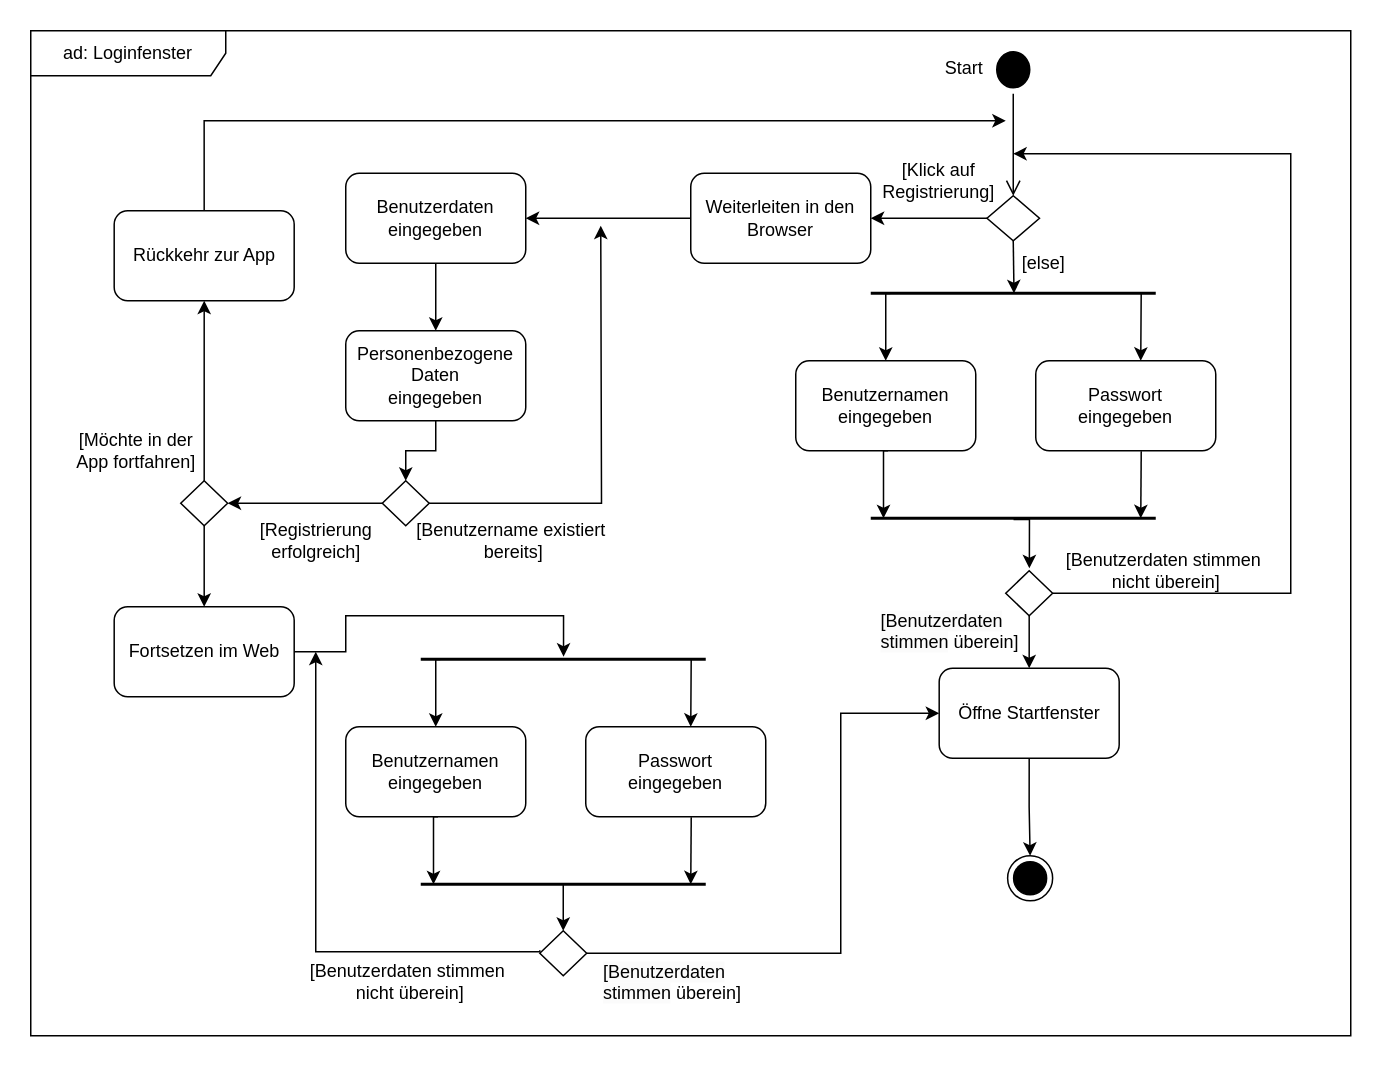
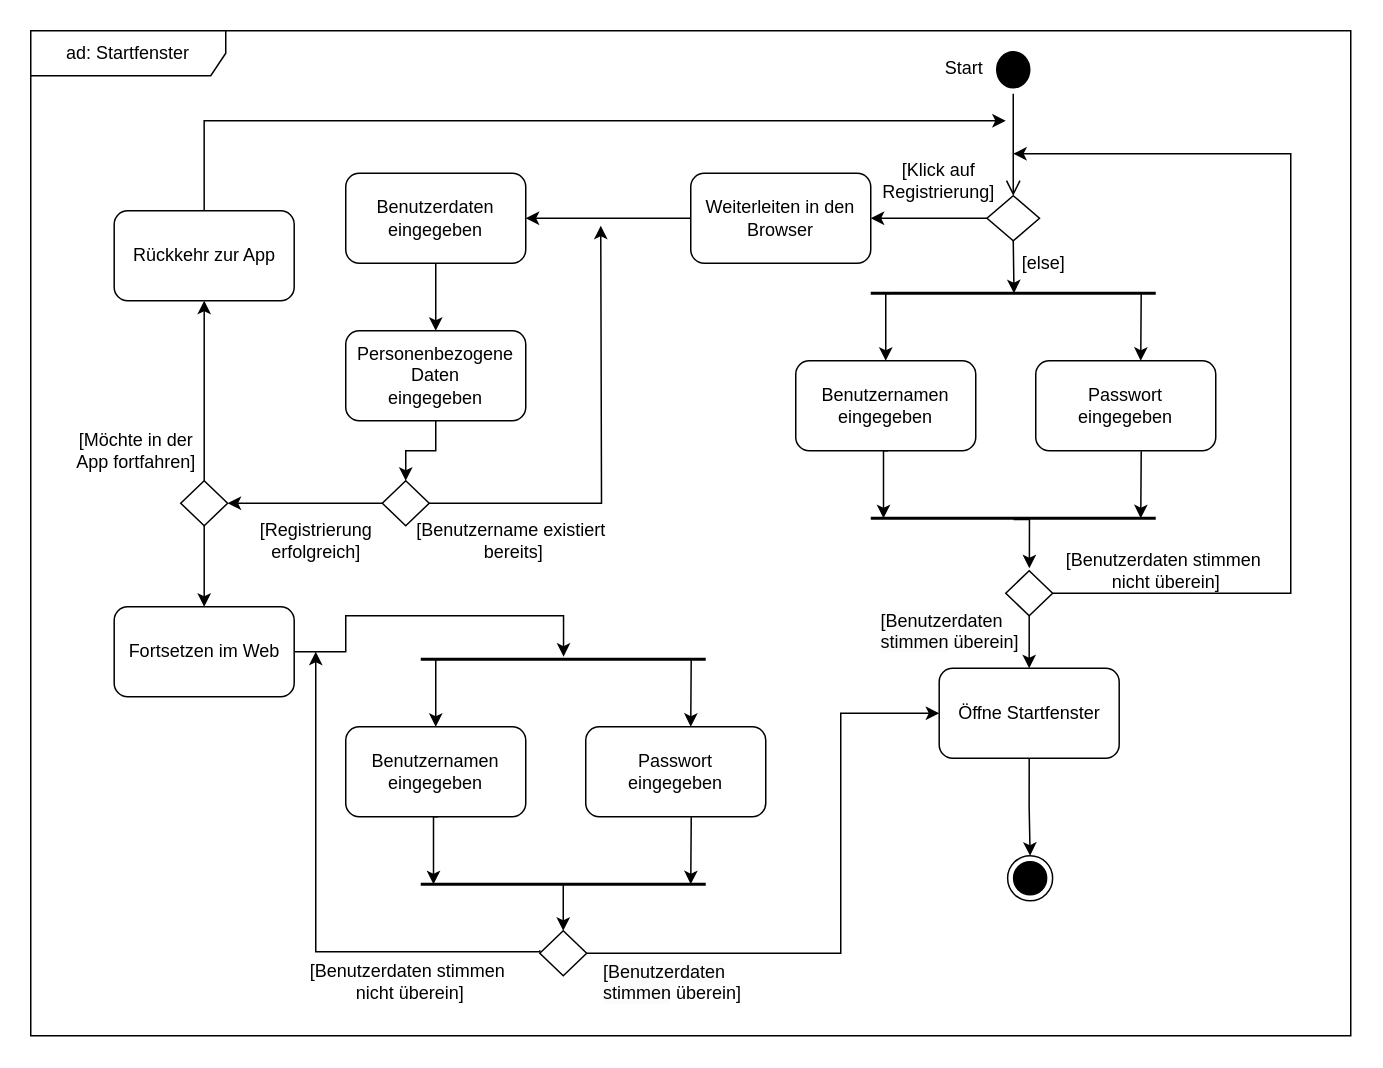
node "ad: Loginfenster": label "ad: Loginfenster" -> "ad: Startfenster"
